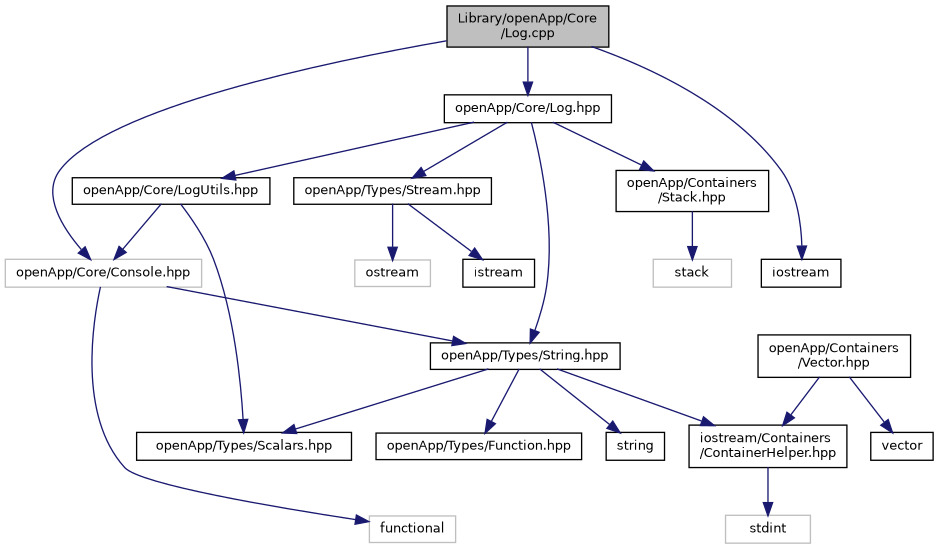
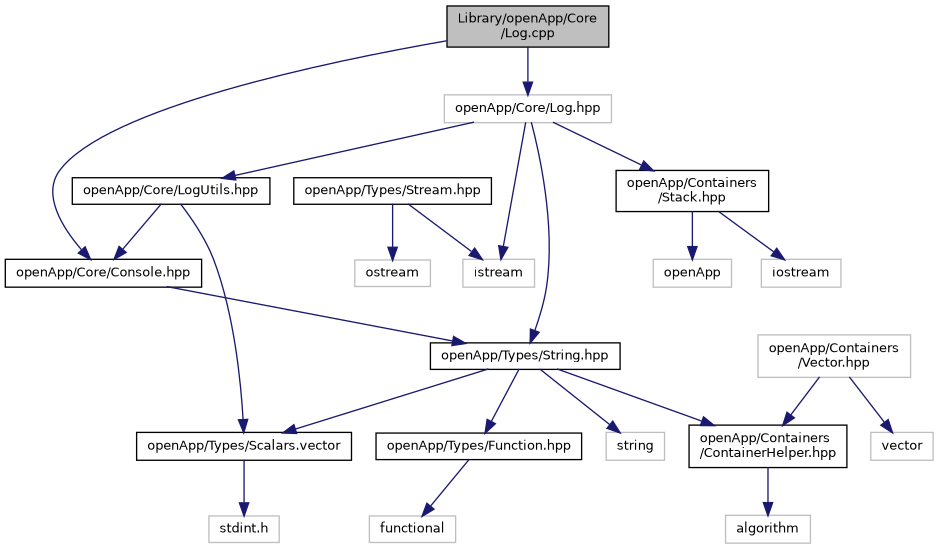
node "openApp/Core/Log.hpp": color black -> grey75
edge "Library/openApp/Core /Log.cpp" -> "iostream": now "openApp/Containers /Stack.hpp" -> "iostream"
edge "openApp/Core/Log.hpp" -> "openApp/Types/Stream.hpp": now "openApp/Core/Log.hpp" -> "istream"
node "openApp/Core/Console.hpp": color grey75 -> black
node "istream": color black -> grey75
node "stack": label "stack" -> "openApp"
node "iostream": color black -> grey75
node "openApp/Containers /Vector.hpp": color black -> grey75
node "openApp/Types/Scalars.hpp": label "openApp/Types/Scalars.hpp" -> "openApp/Types/Scalars.vector"
node "string": color black -> grey75
node "iostream/Containers /ContainerHelper.hpp": label "iostream/Containers /ContainerHelper.hpp" -> "openApp/Containers /ContainerHelper.hpp"
node "vector": color black -> grey75
edge "openApp/Core/Console.hpp" -> "functional": now "openApp/Types/Function.hpp" -> "functional"
node "stdint.h": added
node "stdint": label "stdint" -> "algorithm"
